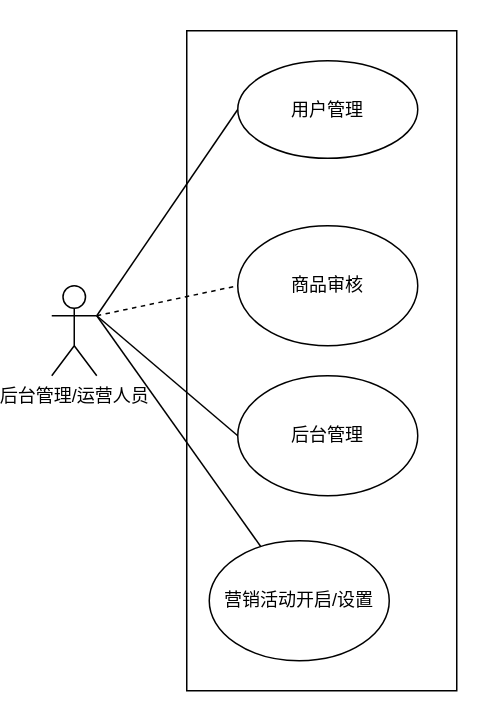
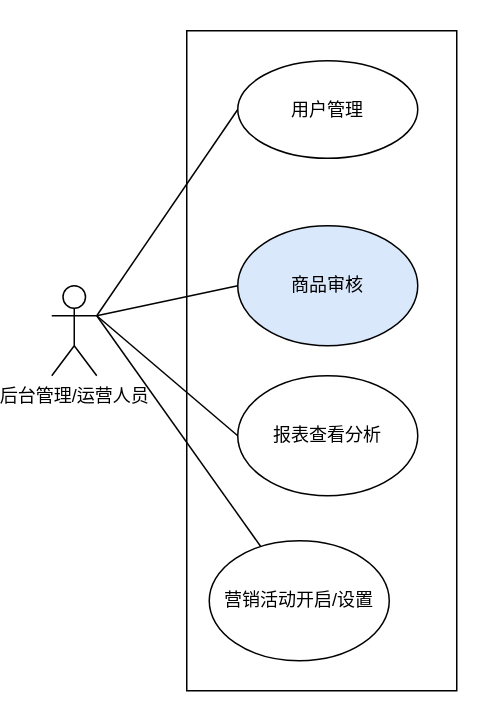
node "商品审核": fillcolor #ffffff -> #dae8fc
edge "商品审核" -- "后台管理/运营人员": style dashed -> solid
node "后台管理": label "后台管理" -> "报表查看分析"
